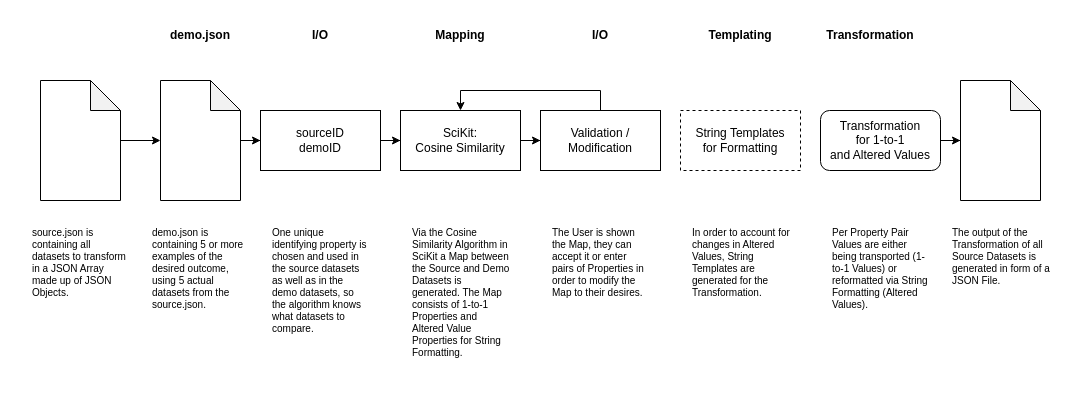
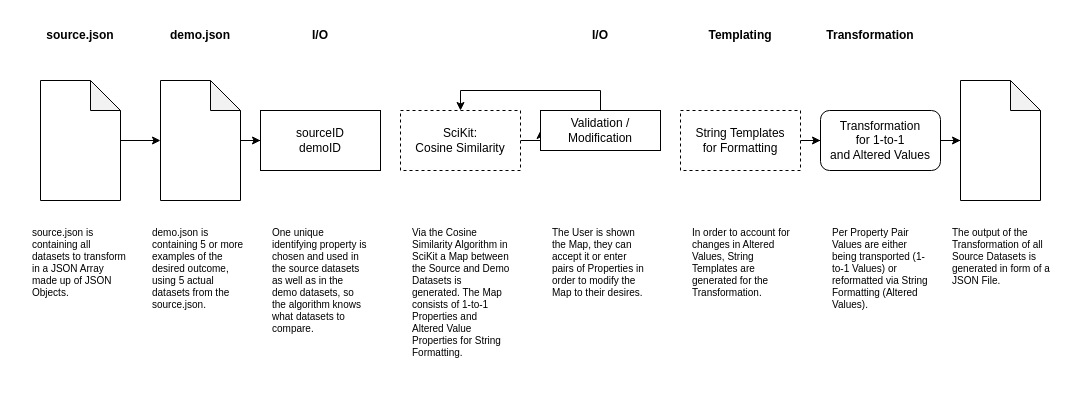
node "source.json": added
node "Mapping": removed
edge "sourceID demoID" -> "SciKit: Cosine Similarity": removed
node "SciKit: Cosine Similarity": style solid -> dashed
node "Validation / Modification": size 120x60 -> 120x40
edge "String Templates for Formatting" -> "Transformation for 1-to-1 and Altered Values": added
